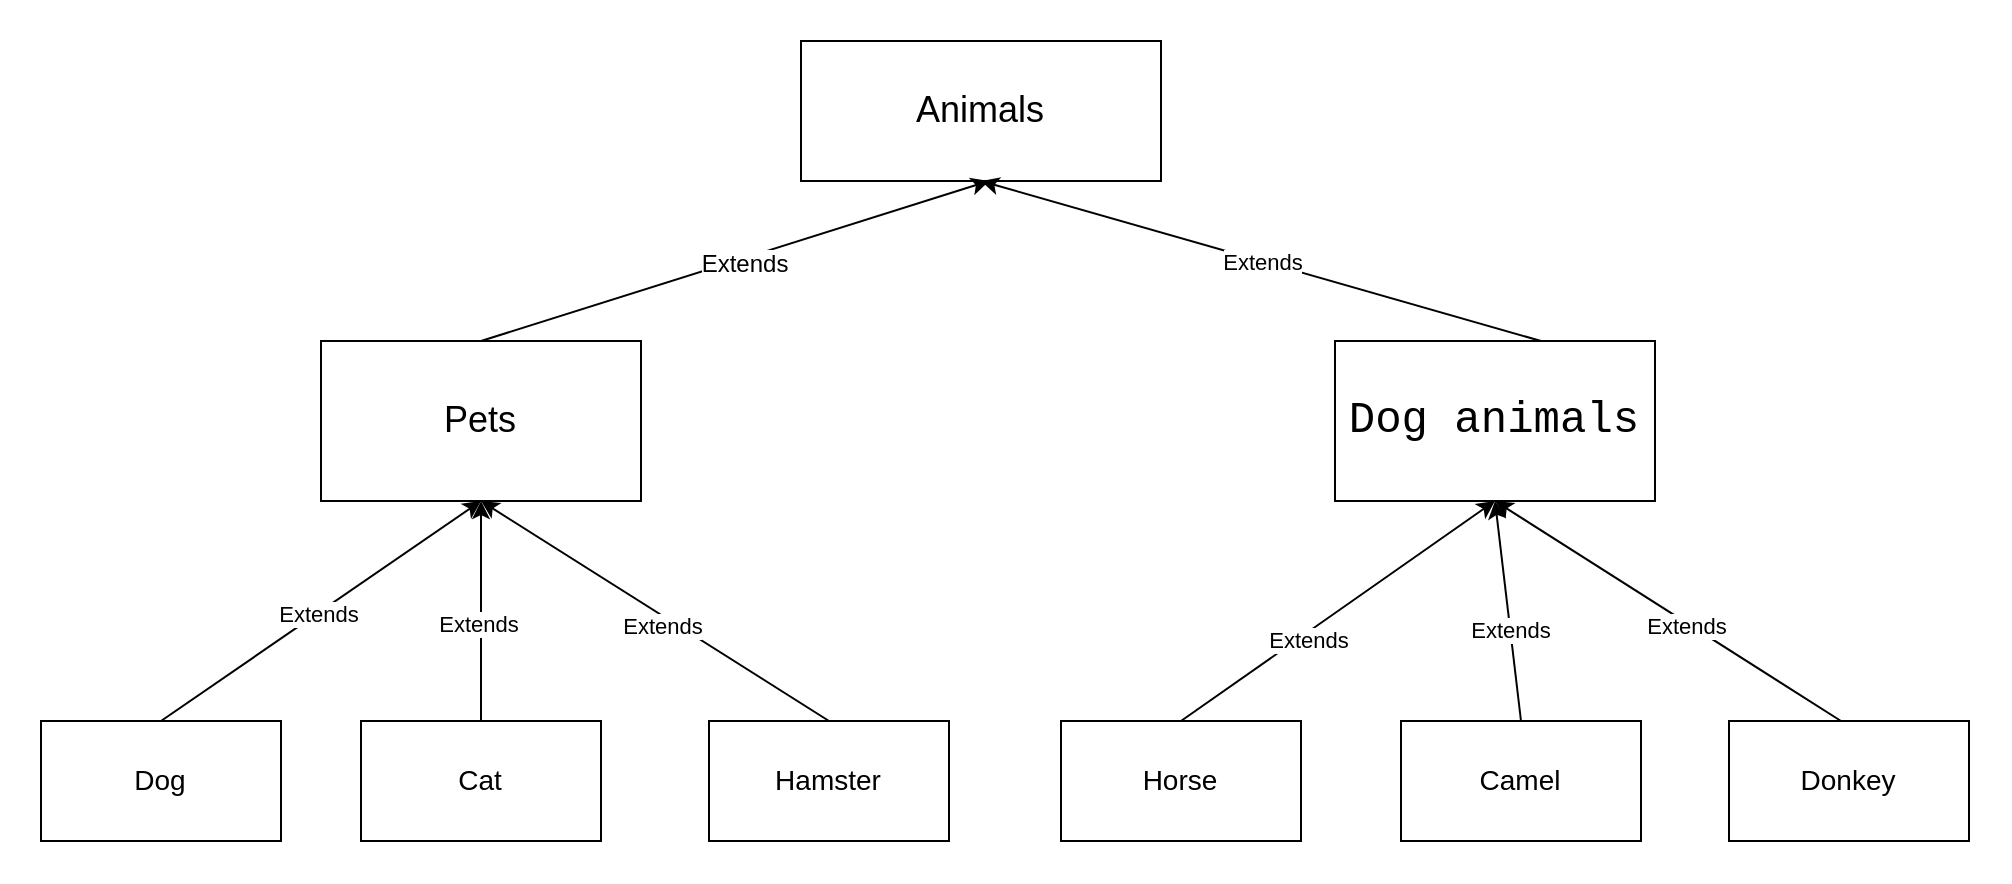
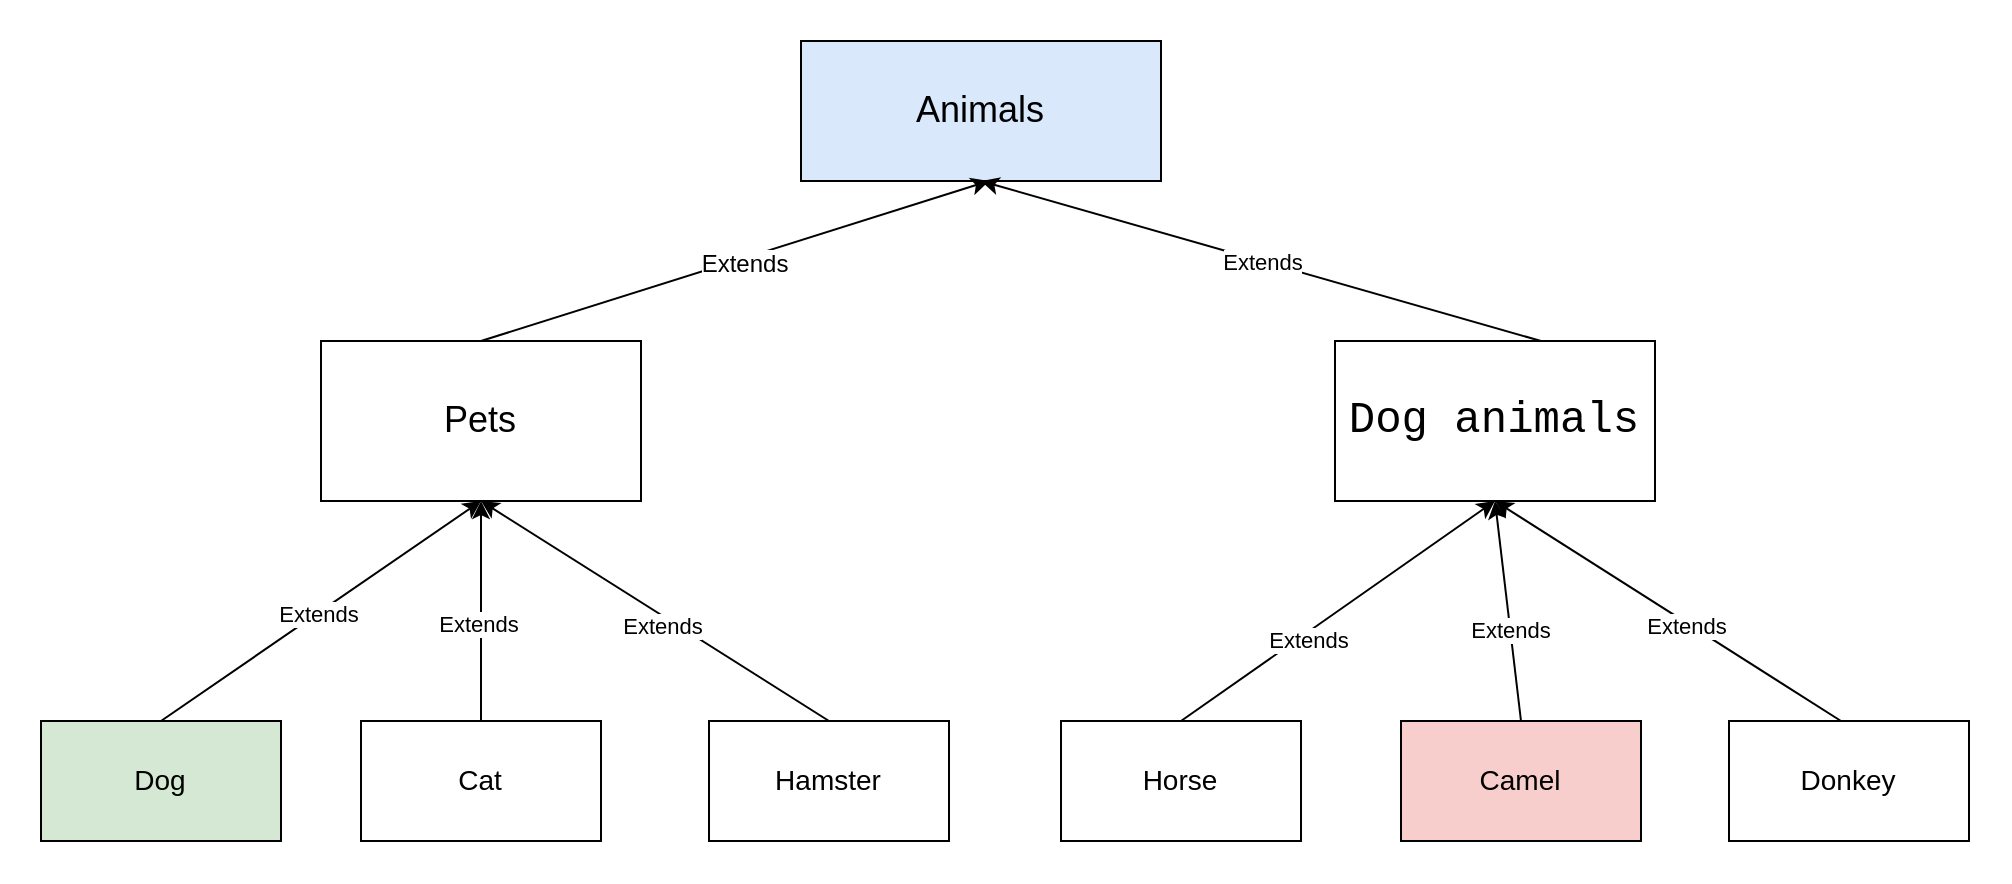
node "Animals": fillcolor #ffffff -> #dae8fc
node "Dog": fillcolor #ffffff -> #d5e8d4
node "Camel": fillcolor #ffffff -> #f8cecc
